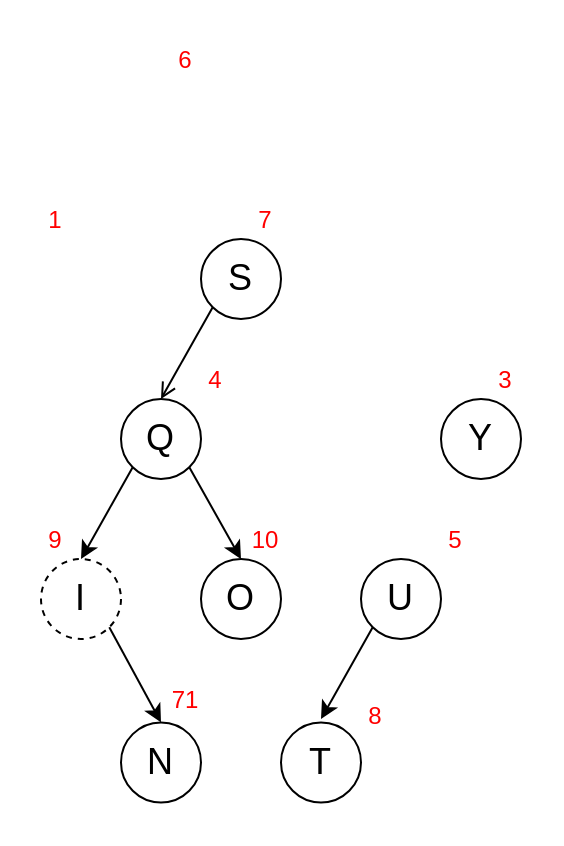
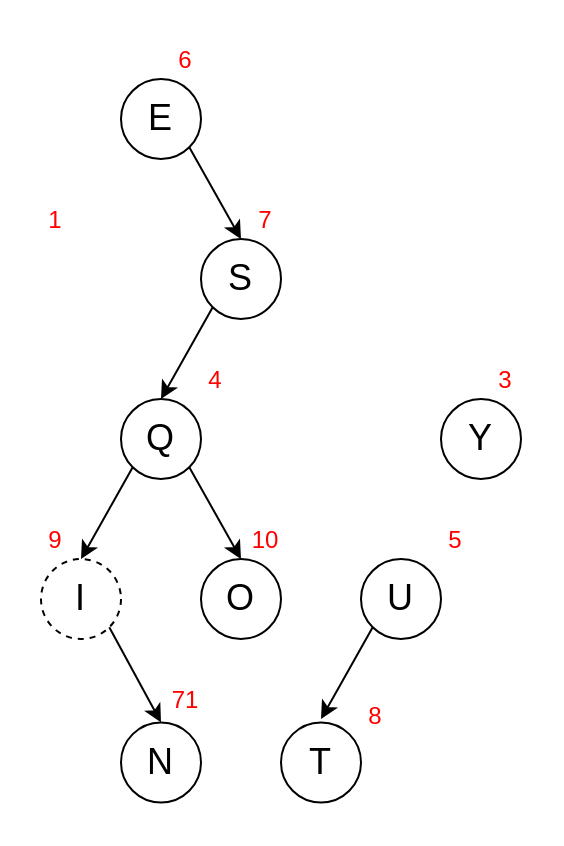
node "E": added
edge "E" -> "S": added
edge "S" -> "Q": arrowhead open -> classic
